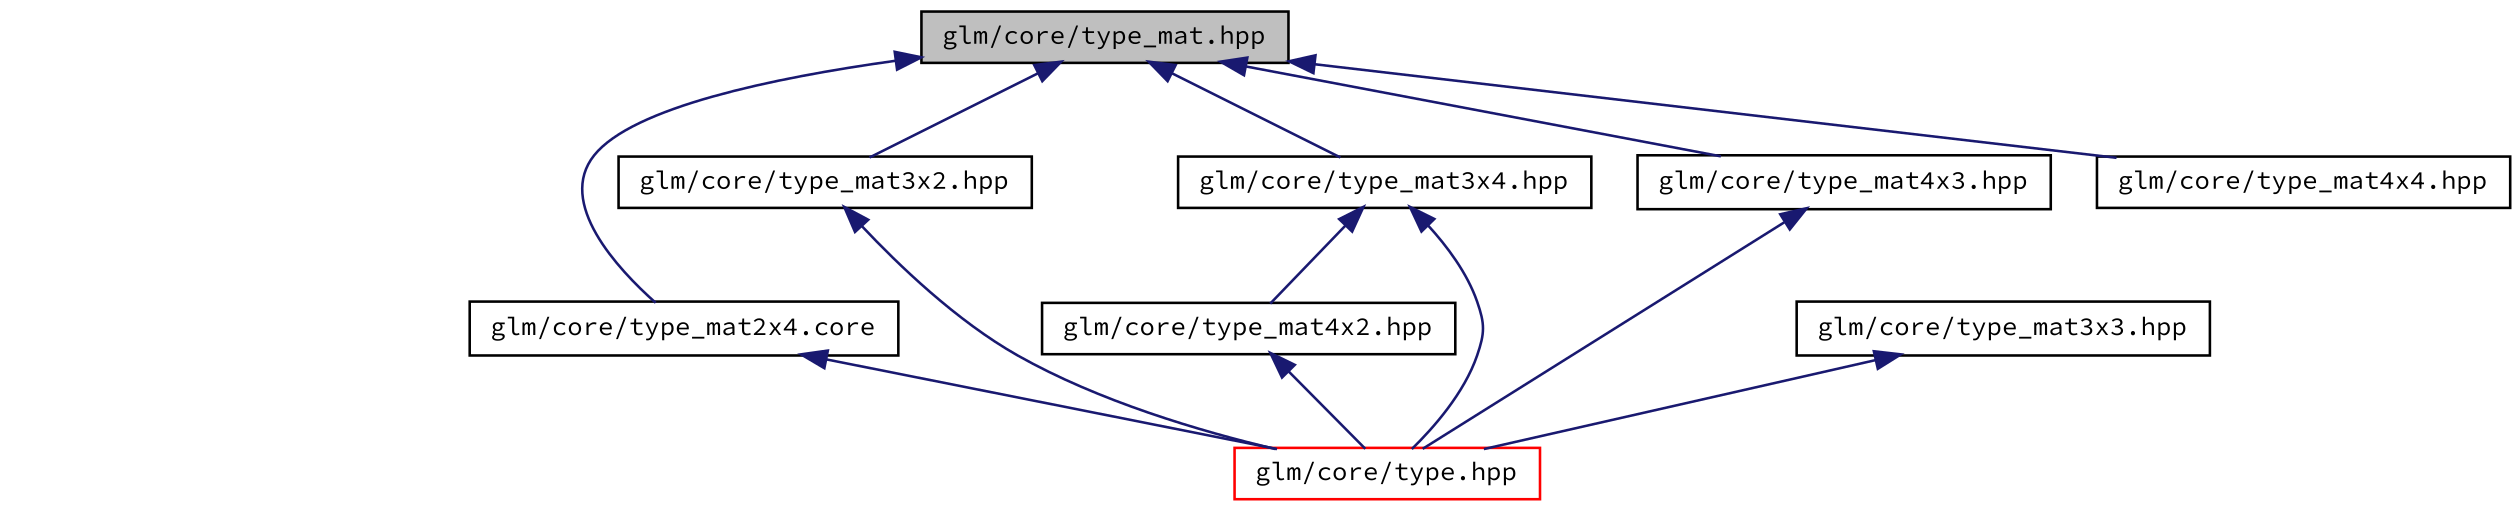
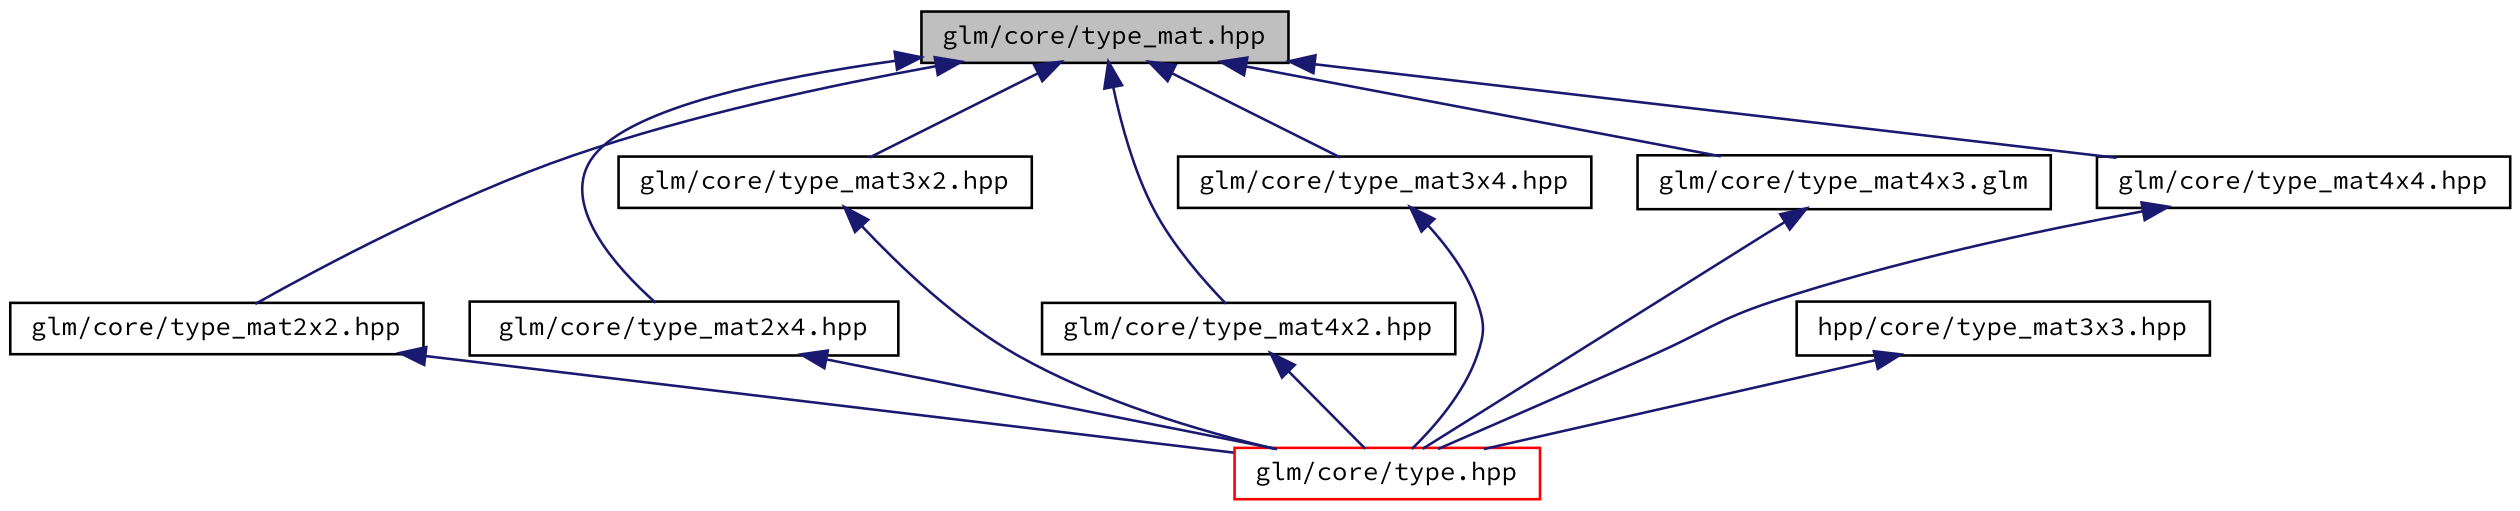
node "glm/core/type_mat4x3.hpp": label "glm/core/type_mat4x3.hpp" -> "glm/core/type_mat4x3.glm"
edge "glm/core/type_mat4x2.hpp" -> "glm/core/type_mat3x4.hpp": now "glm/core/type_mat4x2.hpp" -> "glm/core/type_mat.hpp"
edge "glm/core/type.hpp" -> "glm/core/type_mat4x4.hpp": added
node "glm/core/type_mat2x2.hpp": added
node "glm/core/type_mat2x4.core": label "glm/core/type_mat2x4.core" -> "glm/core/type_mat2x4.hpp"
node "glm/core/type_mat3x3.hpp": label "glm/core/type_mat3x3.hpp" -> "hpp/core/type_mat3x3.hpp"
